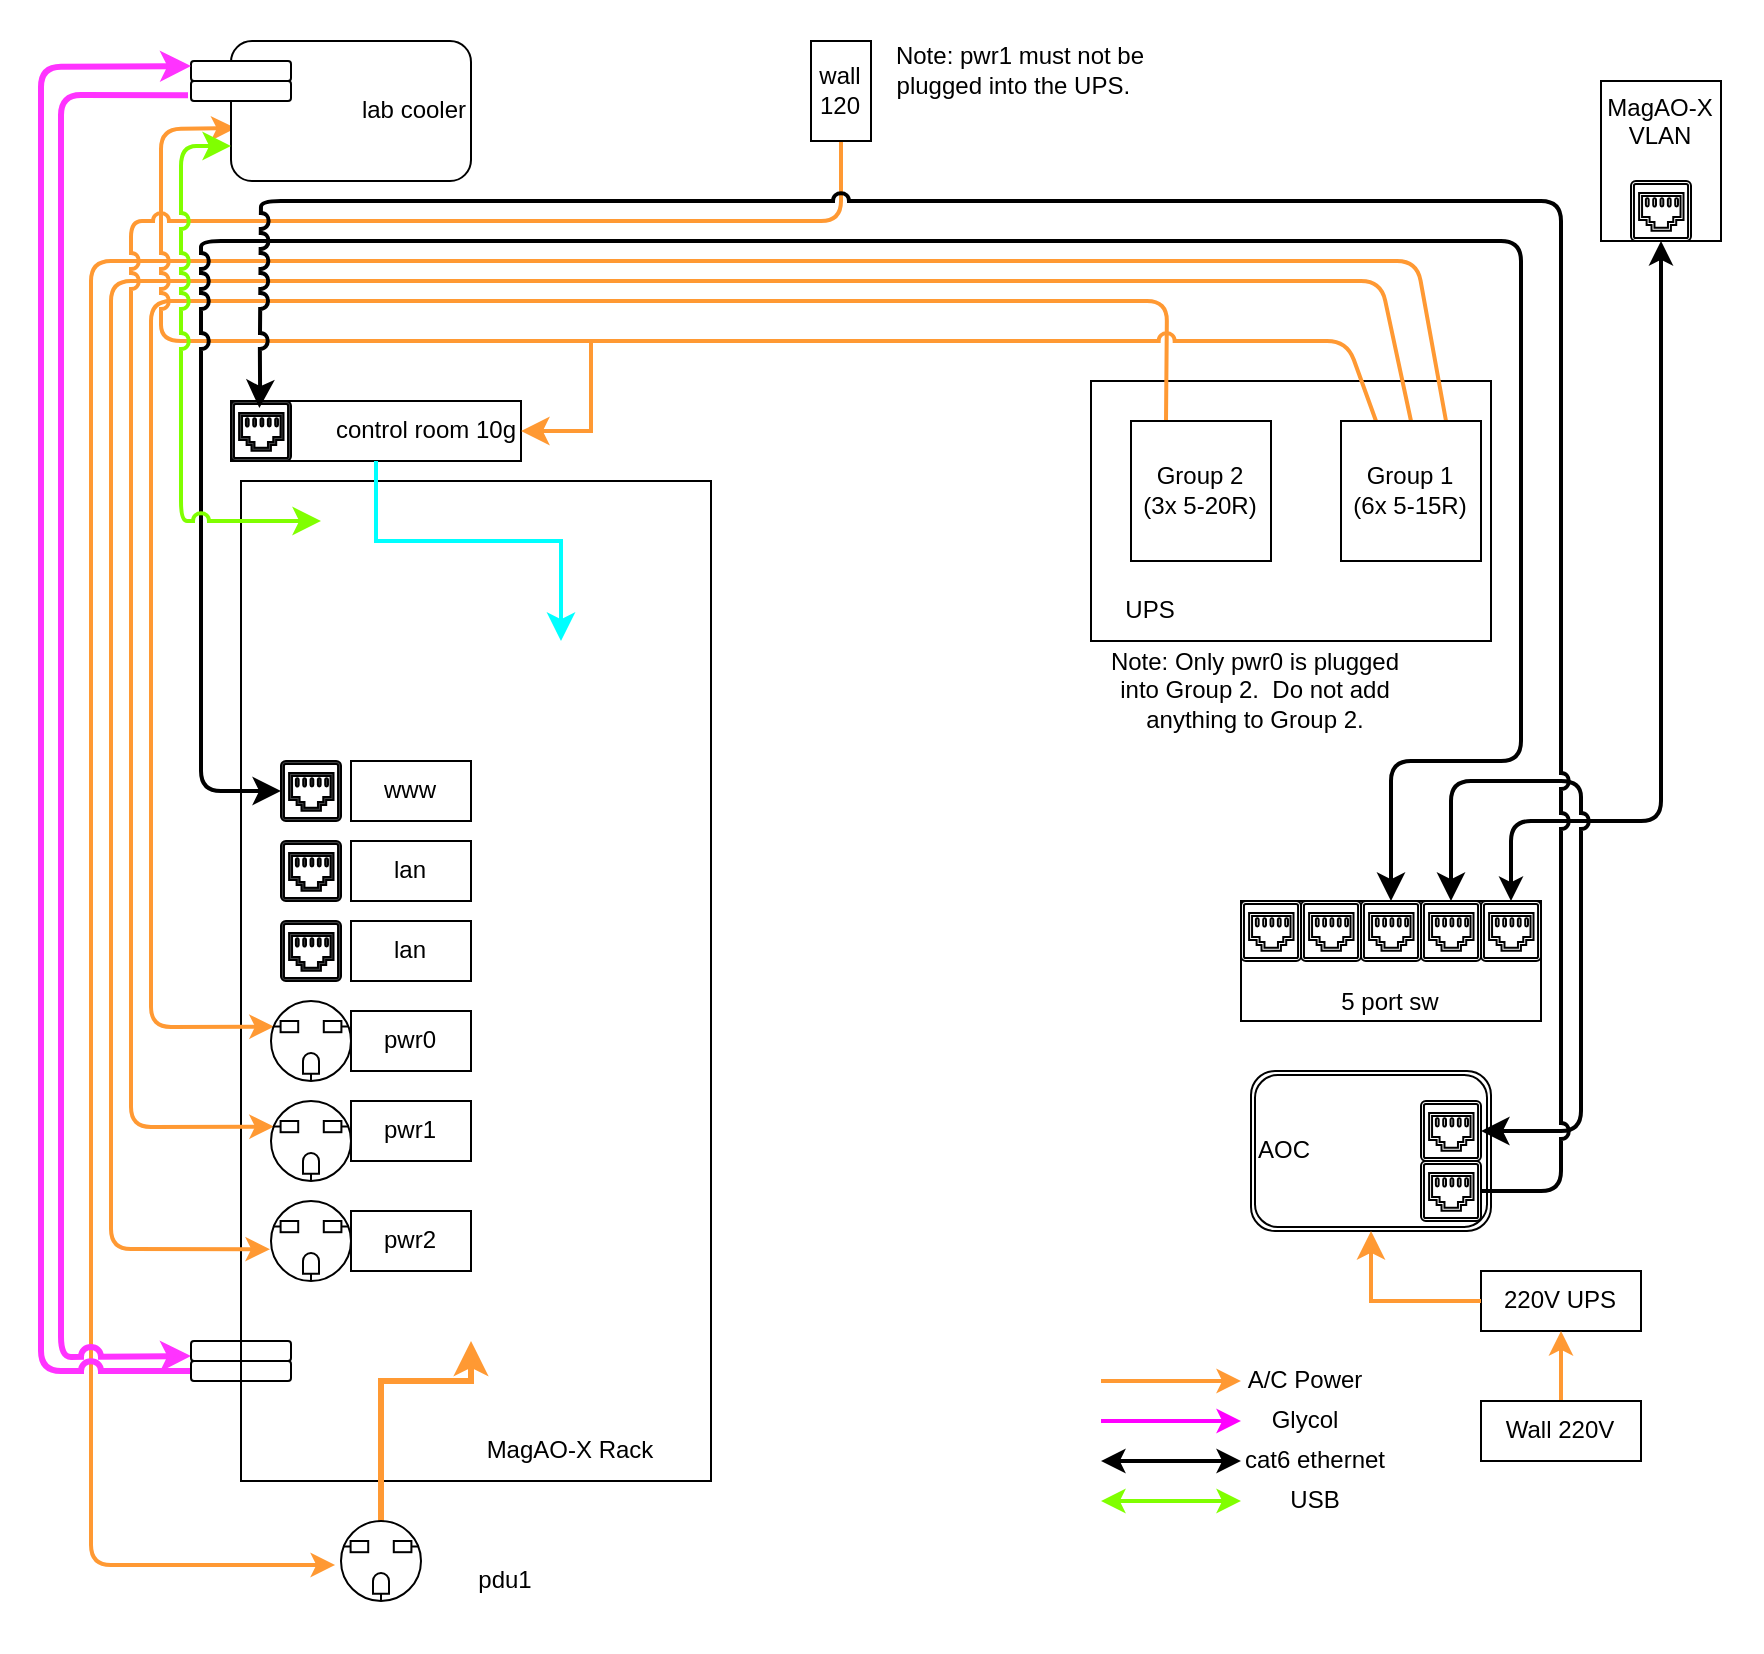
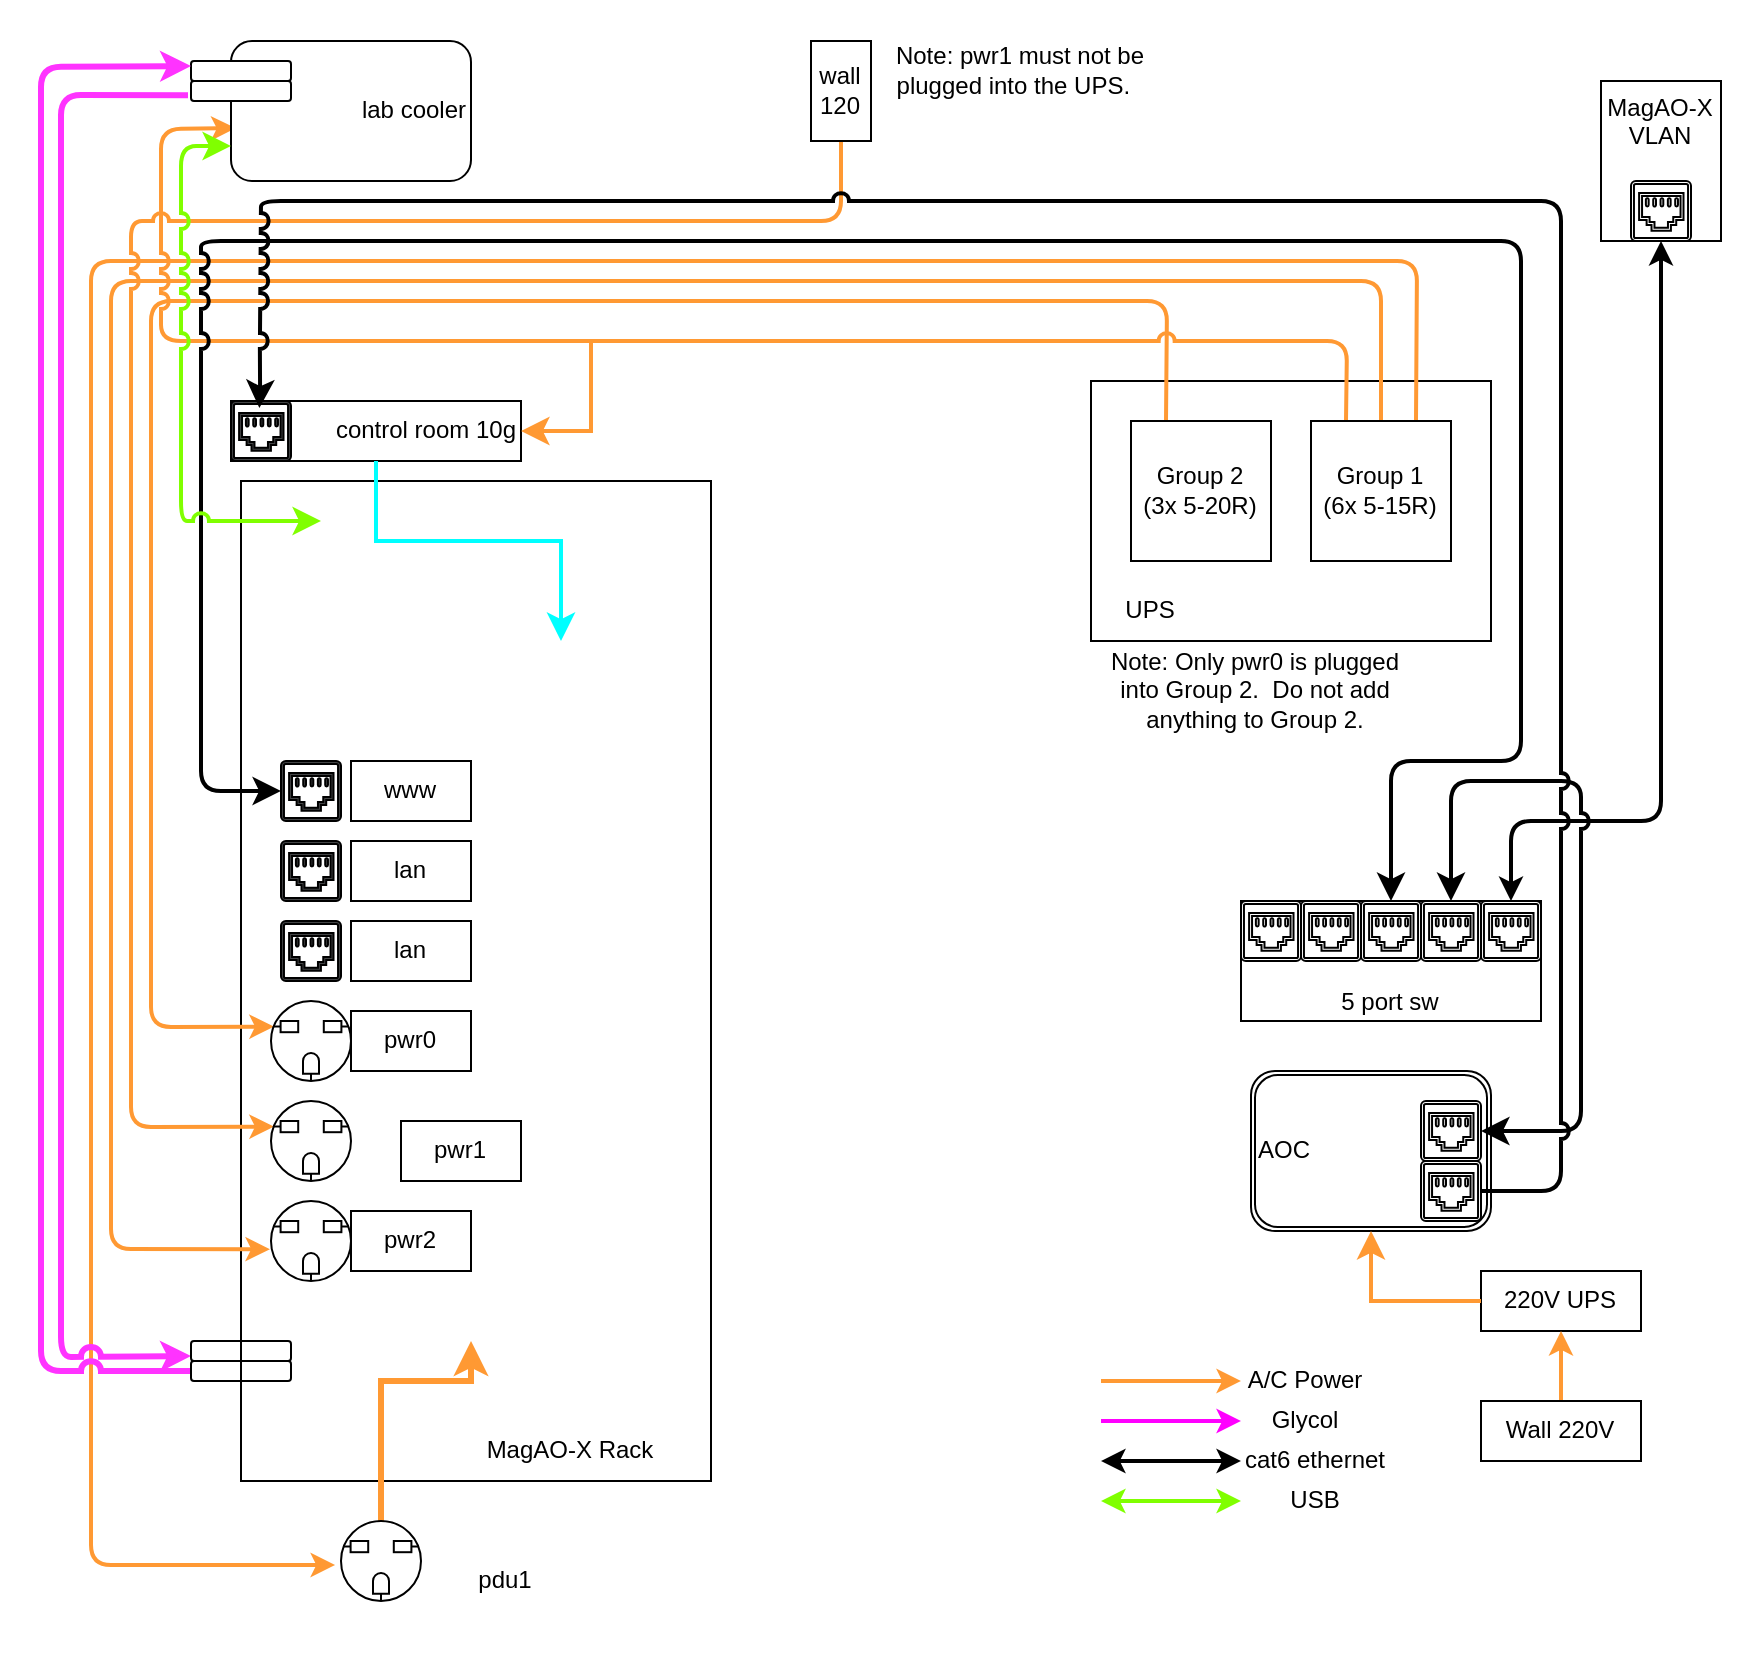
node "Group 1 (6x 5-15R)": moved (1411, 491) -> (1381, 491)
node "pwr1": moved (411, 1131) -> (461, 1151)
